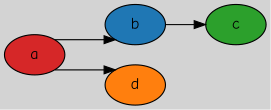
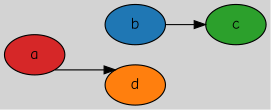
edge "a" -> "b": removed
